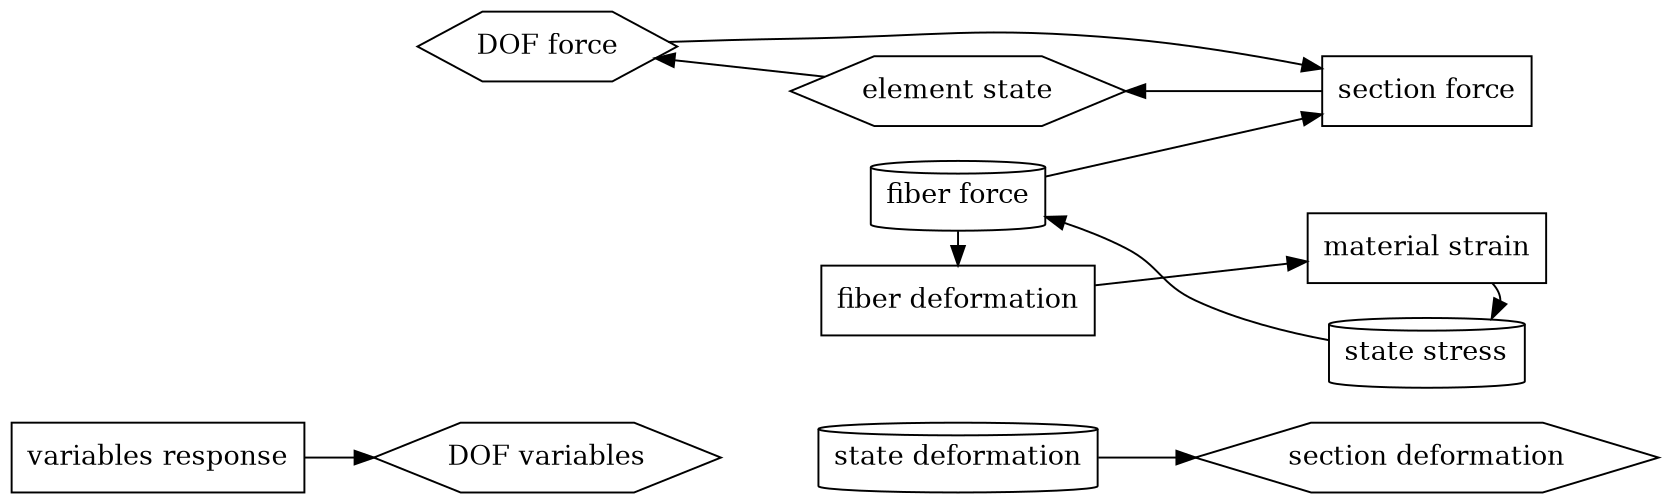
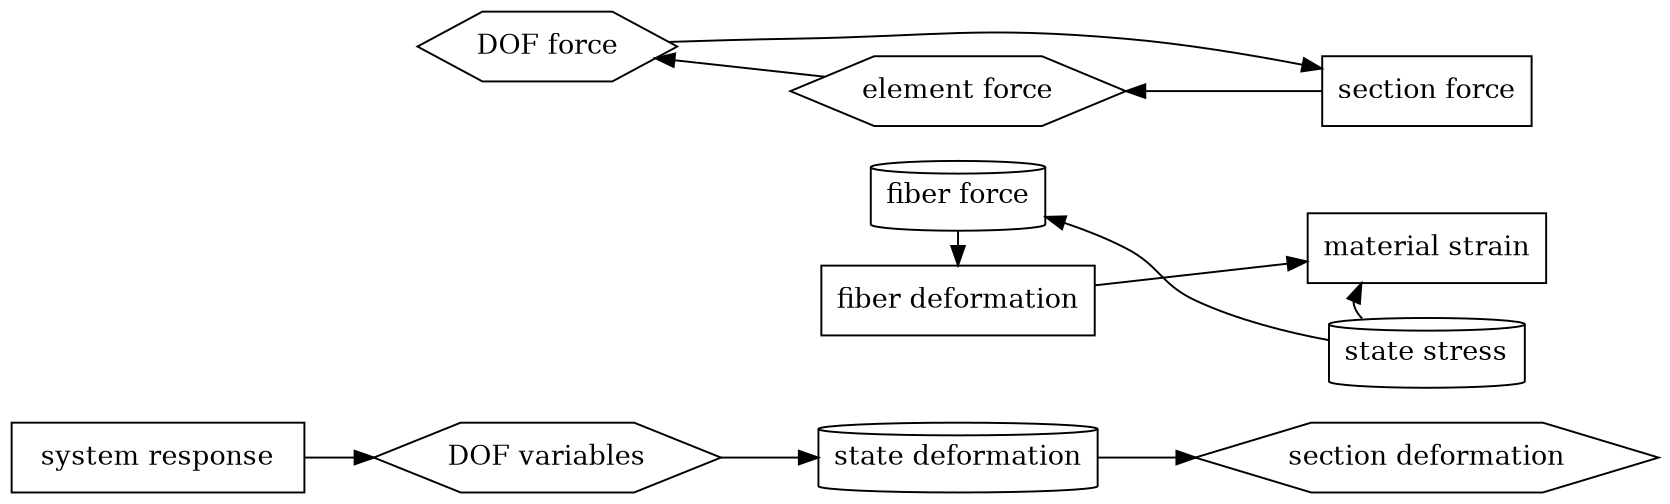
node "element state": label "element state" -> "element force"
edge "fiber force" -> "section force": removed
edge "material strain" -> "state stress": reversed
node "variables response": label "variables response" -> "system response"
edge "DOF variables" -> "state deformation": added
